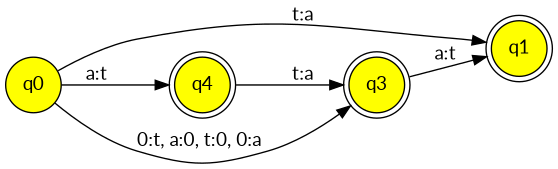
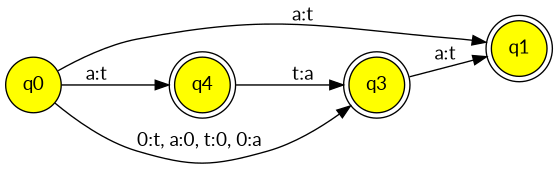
edge "q0" -> "q1": label "t:a " -> "a:t "
